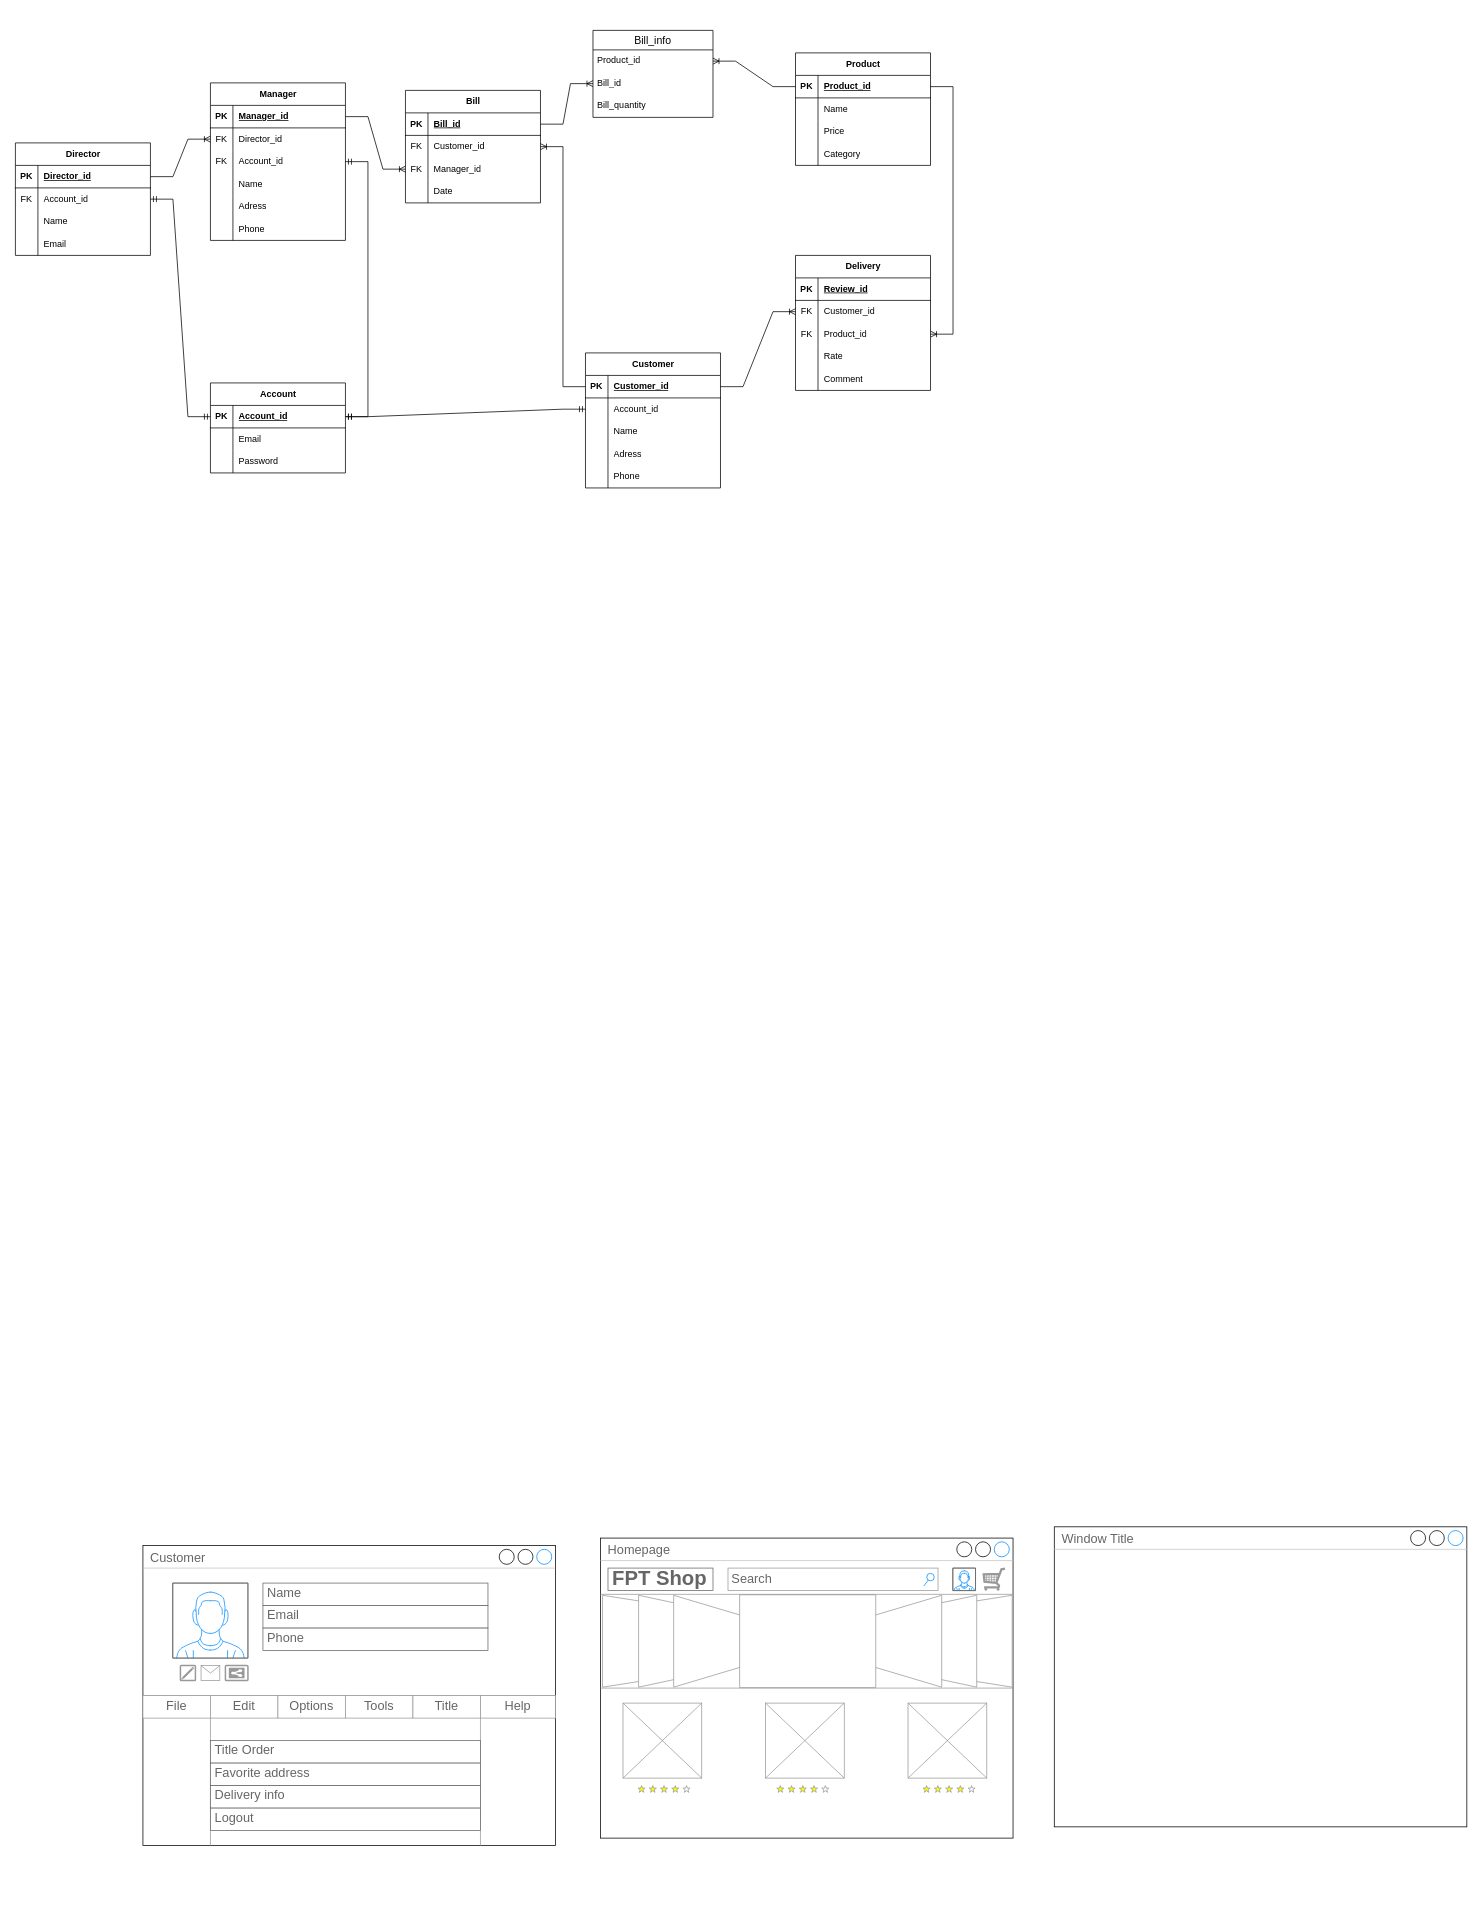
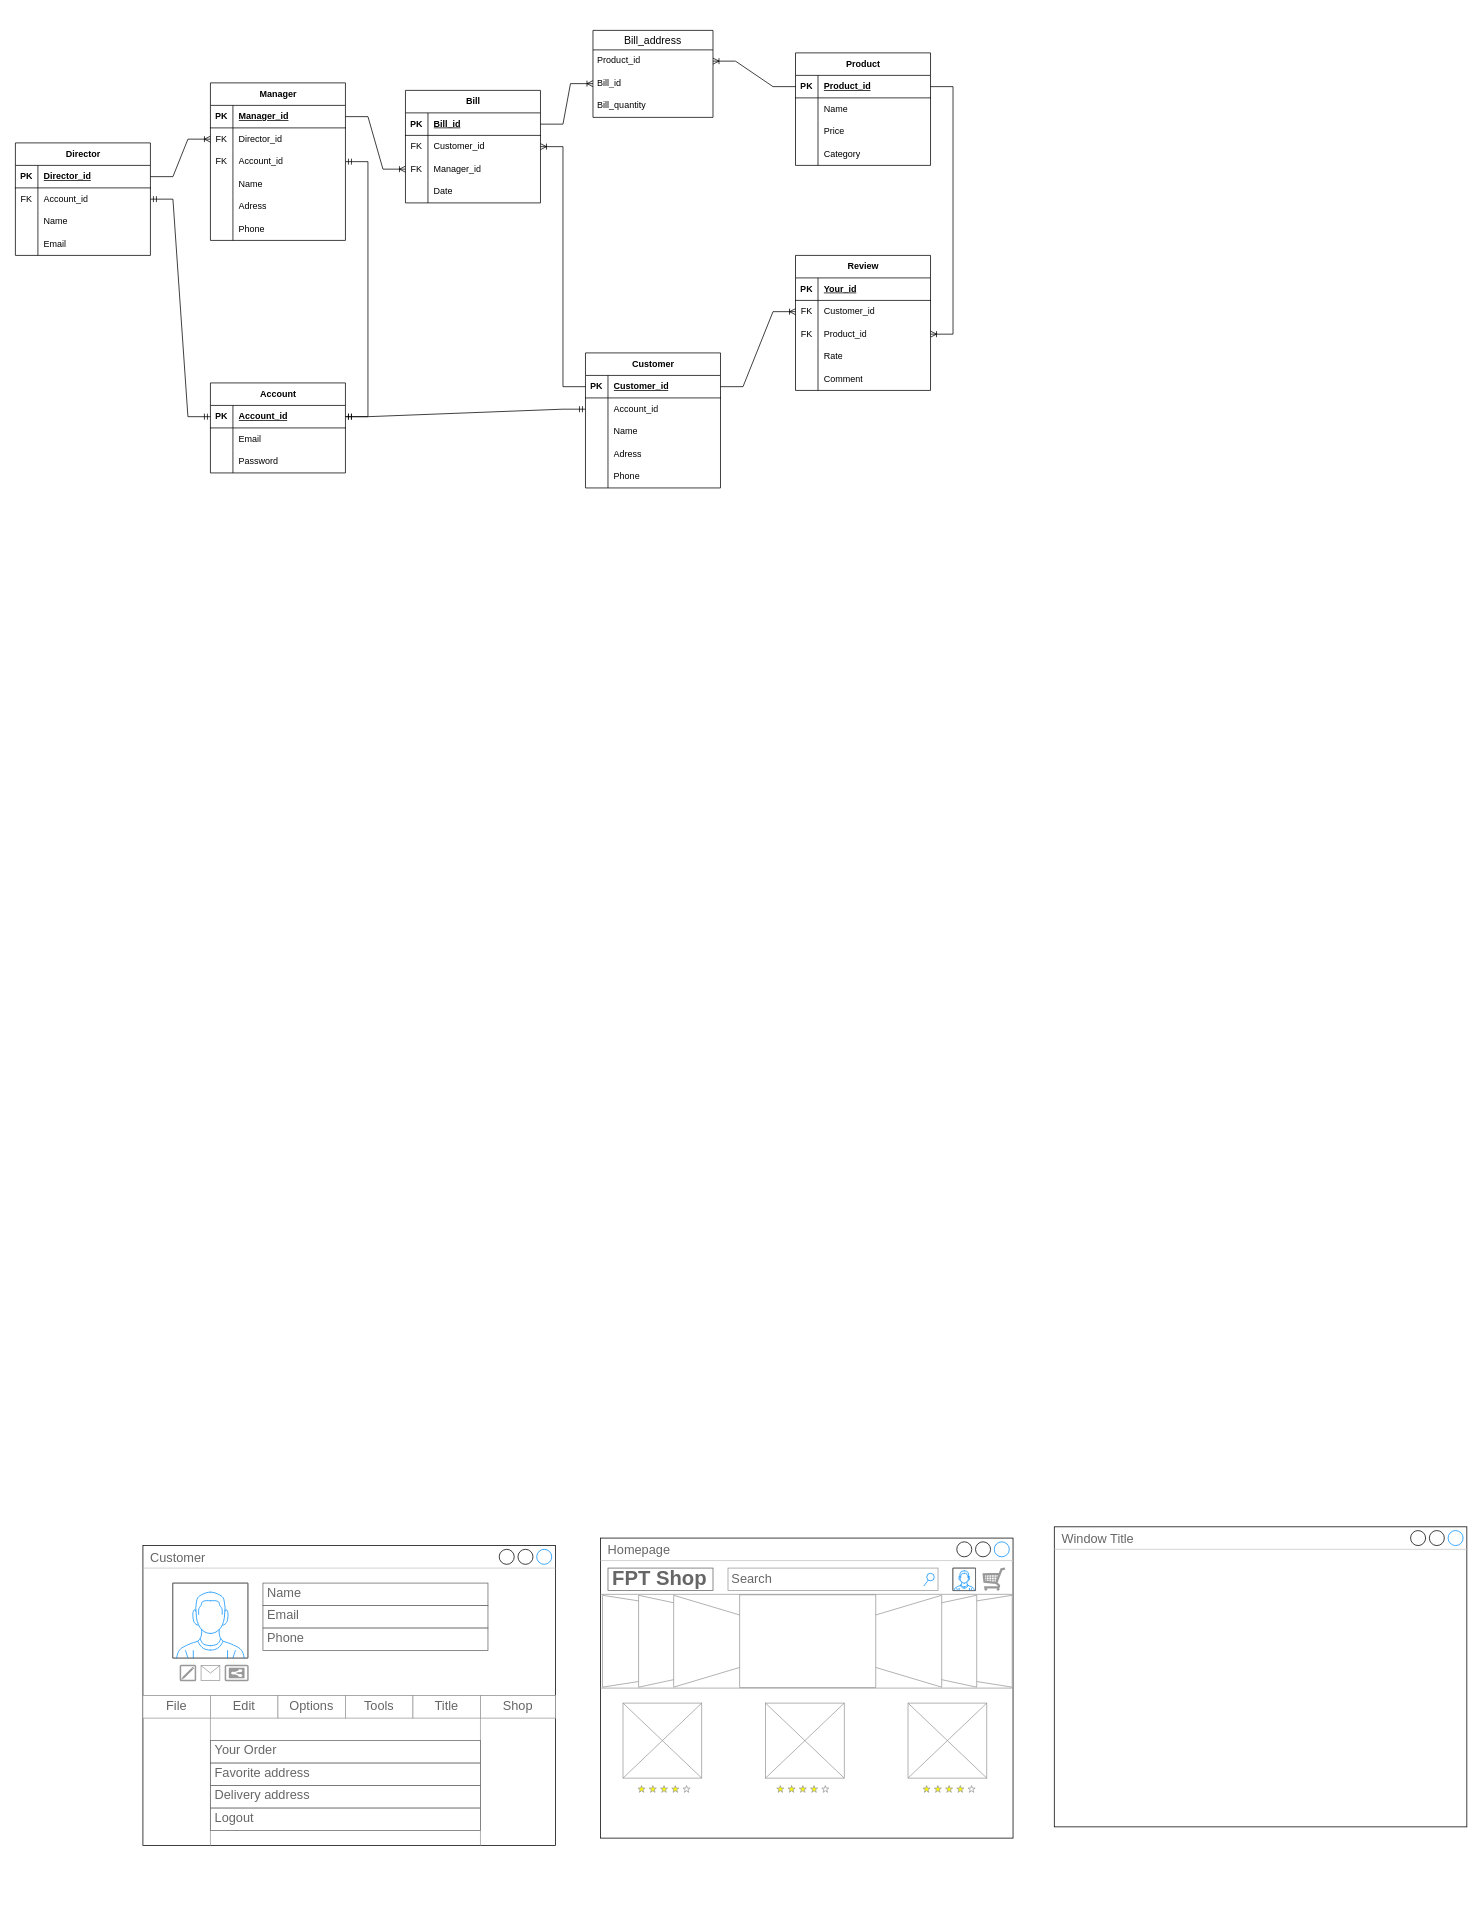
node "Bill_info": label "Bill_info" -> "Bill_address"
node "Delivery": label "Delivery" -> "Review"
node "Review_id": label "Review_id" -> "Your_id"
node "Help": label "Help" -> "Shop"
node "Title Order": label "Title Order" -> "Your Order"
node "Delivery info": label "Delivery info" -> "Delivery address"
